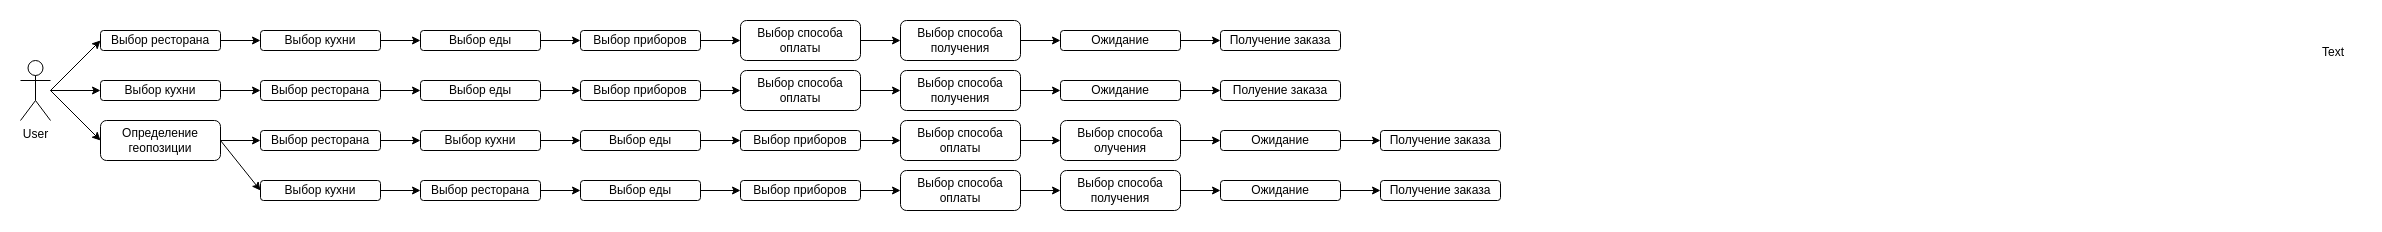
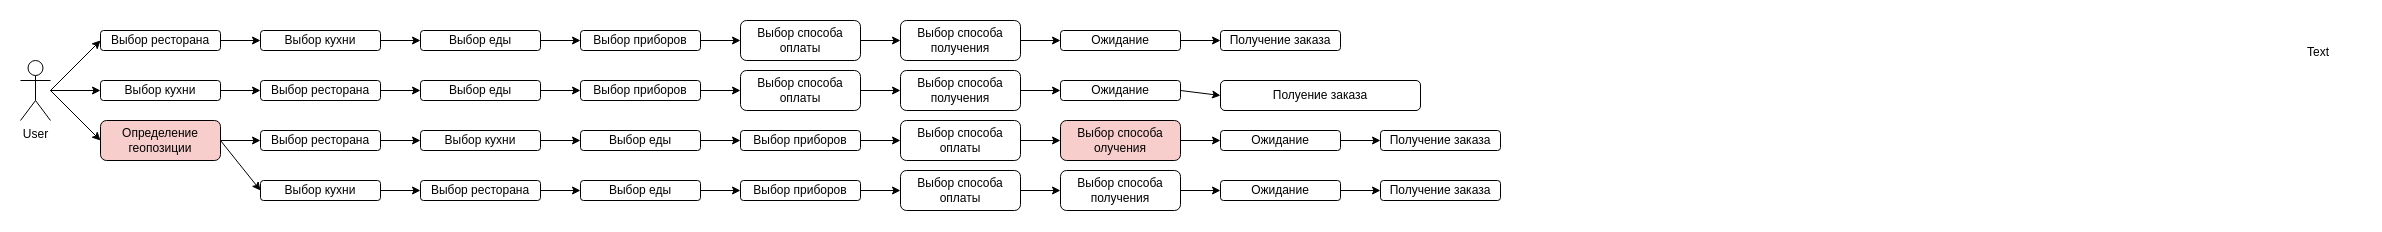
node "Text": moved (2341, 53) -> (2326, 53)
node "Полуение заказа": size 120x20 -> 200x30
node "Определение геопозиции": fillcolor #ffffff -> #f8cecc
node "Выбор способа олучения": fillcolor #ffffff -> #f8cecc
